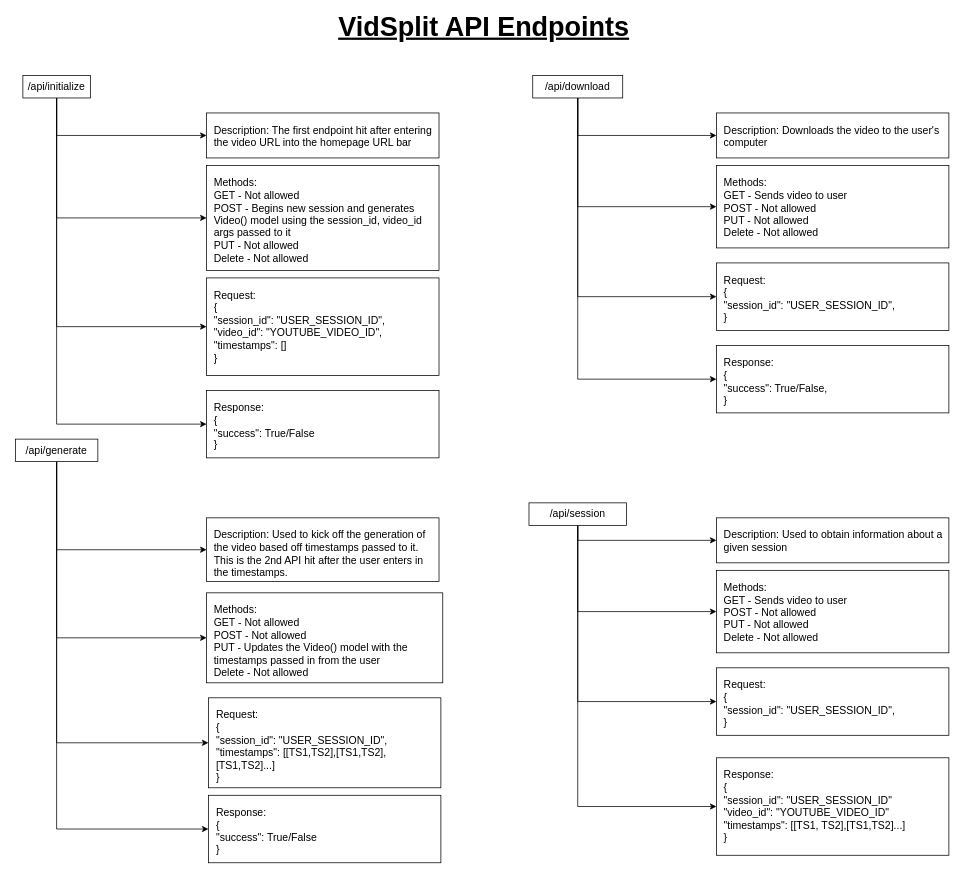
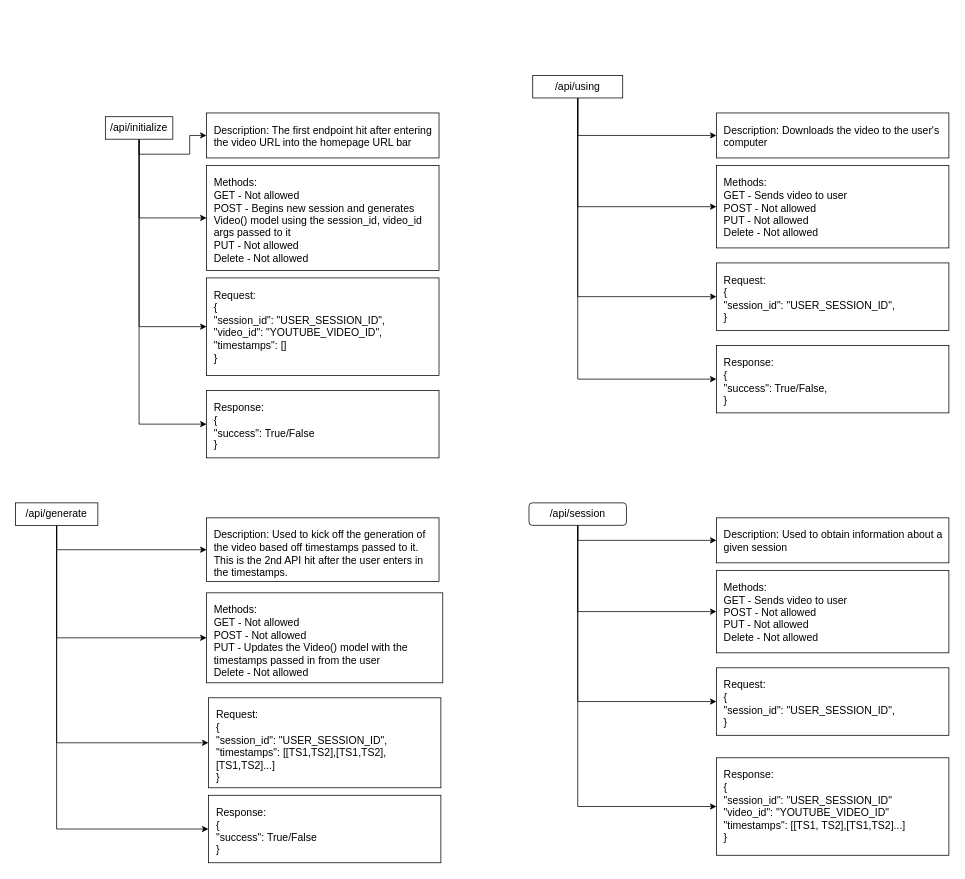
node "VidSplit API Endpoints": removed
node "/api/initialize": moved (57, 87) -> (139, 128)
node "/api/download": label "/api/download" -> "/api/using"
node "/api/generate": moved (57, 450) -> (57, 514)
node "/api/session": shape rectangle -> rounded rectangle
